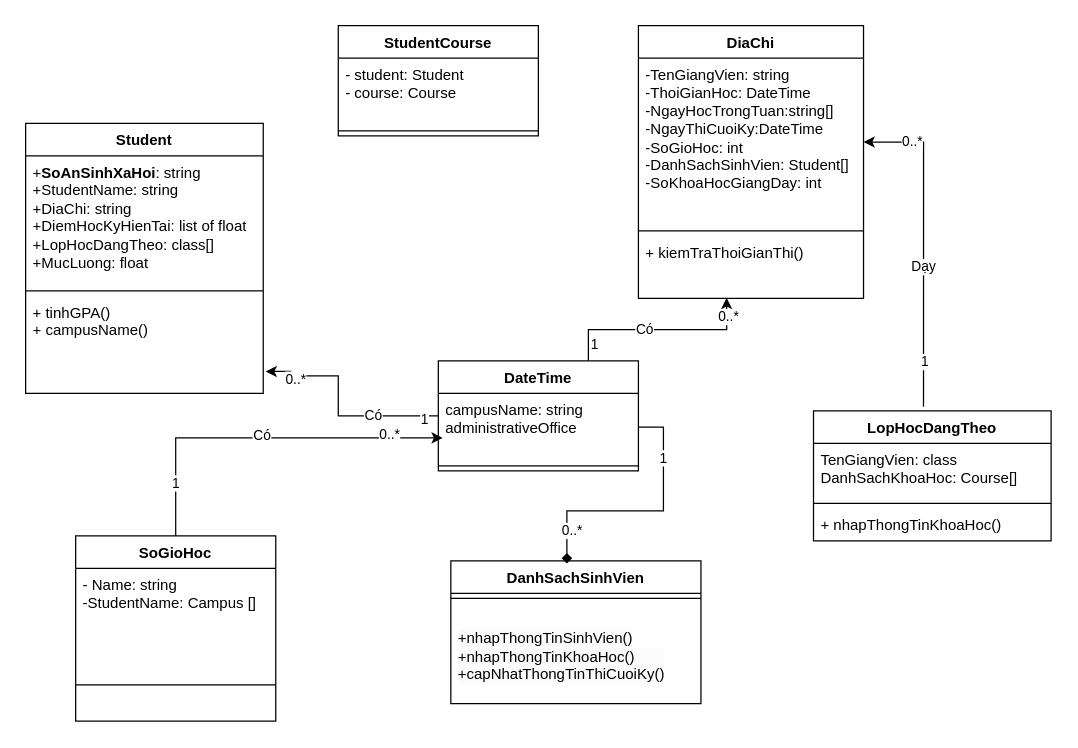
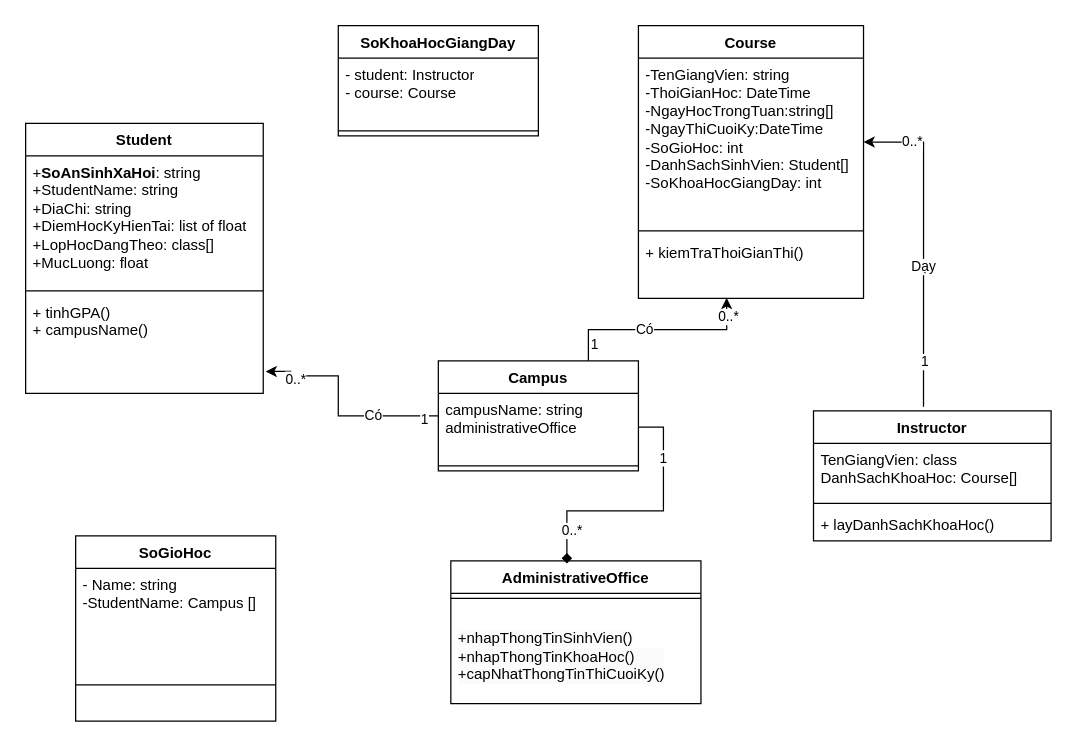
node "StudentCourse": label "StudentCourse" -> "SoKhoaHocGiangDay"
node "DiaChi": label "DiaChi" -> "Course"
node "- student: Student - course: Course": label "- student: Student - course: Course" -> "- student: Instructor - course: Course"
node "DateTime": label "DateTime" -> "Campus"
node "LopHocDangTheo": label "LopHocDangTheo" -> "Instructor"
edge "SoGioHoc" -> "campusName: string administrativeOffice": removed, labels "1", "Có", "0..*"
node "+ nhapThongTinKhoaHoc()": label "+ nhapThongTinKhoaHoc()" -> "+ layDanhSachKhoaHoc()"
node "DanhSachSinhVien": label "DanhSachSinhVien" -> "AdministrativeOffice"
